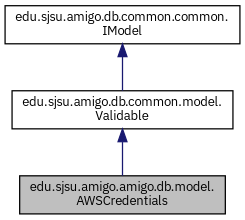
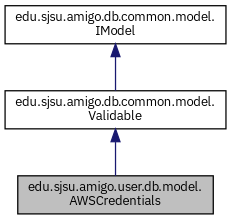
node "edu.sjsu.amigo.db.common.common. IModel": label "edu.sjsu.amigo.db.common.common. IModel" -> "edu.sjsu.amigo.db.common.model. IModel"
node "edu.sjsu.amigo.amigo.db.model. AWSCredentials": label "edu.sjsu.amigo.amigo.db.model. AWSCredentials" -> "edu.sjsu.amigo.user.db.model. AWSCredentials"
